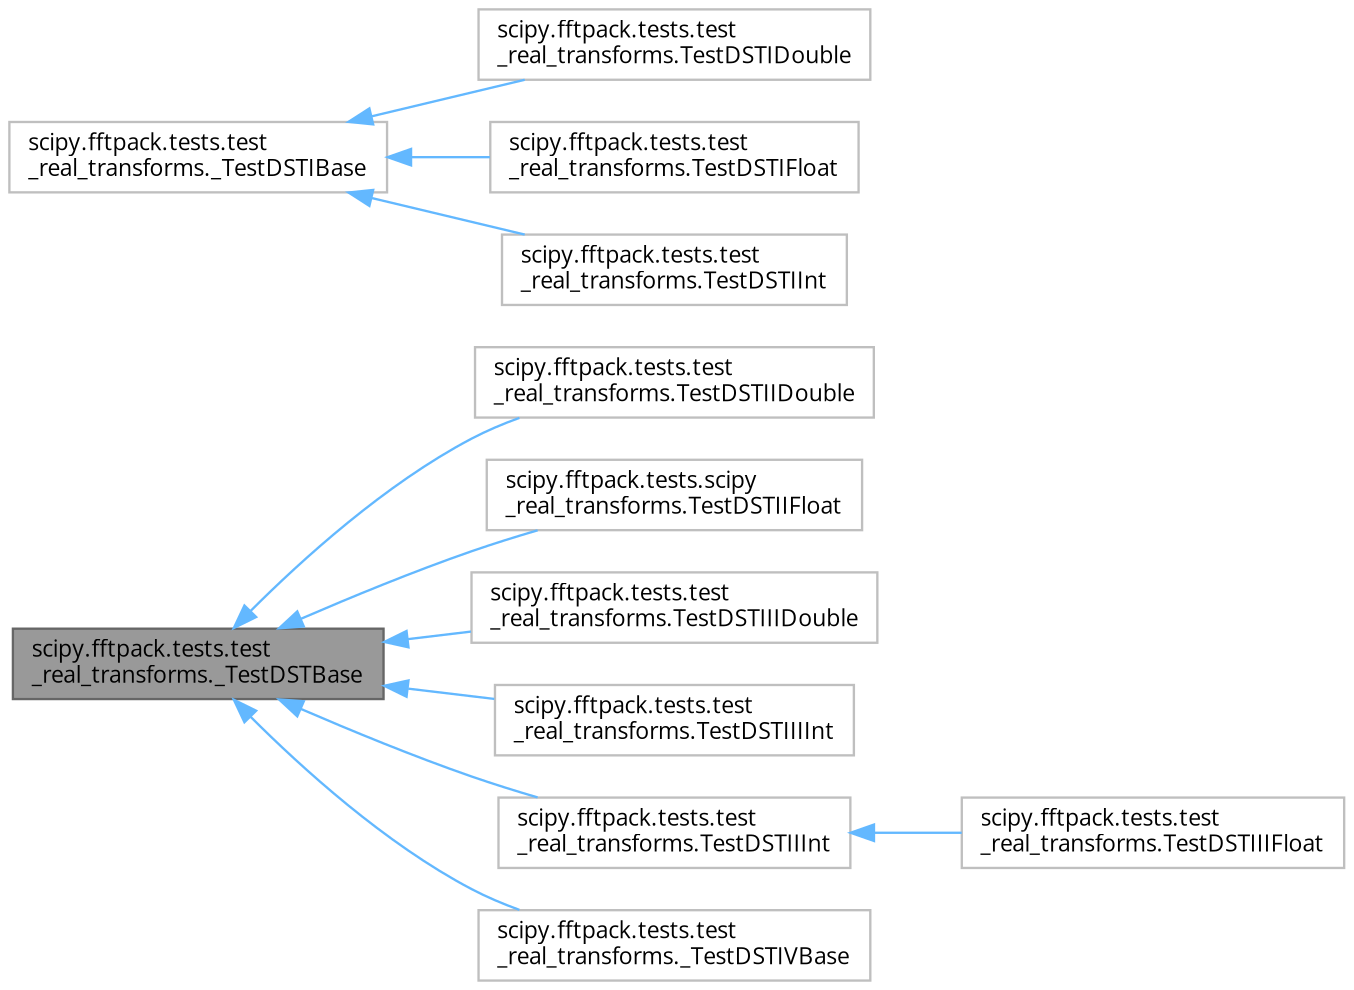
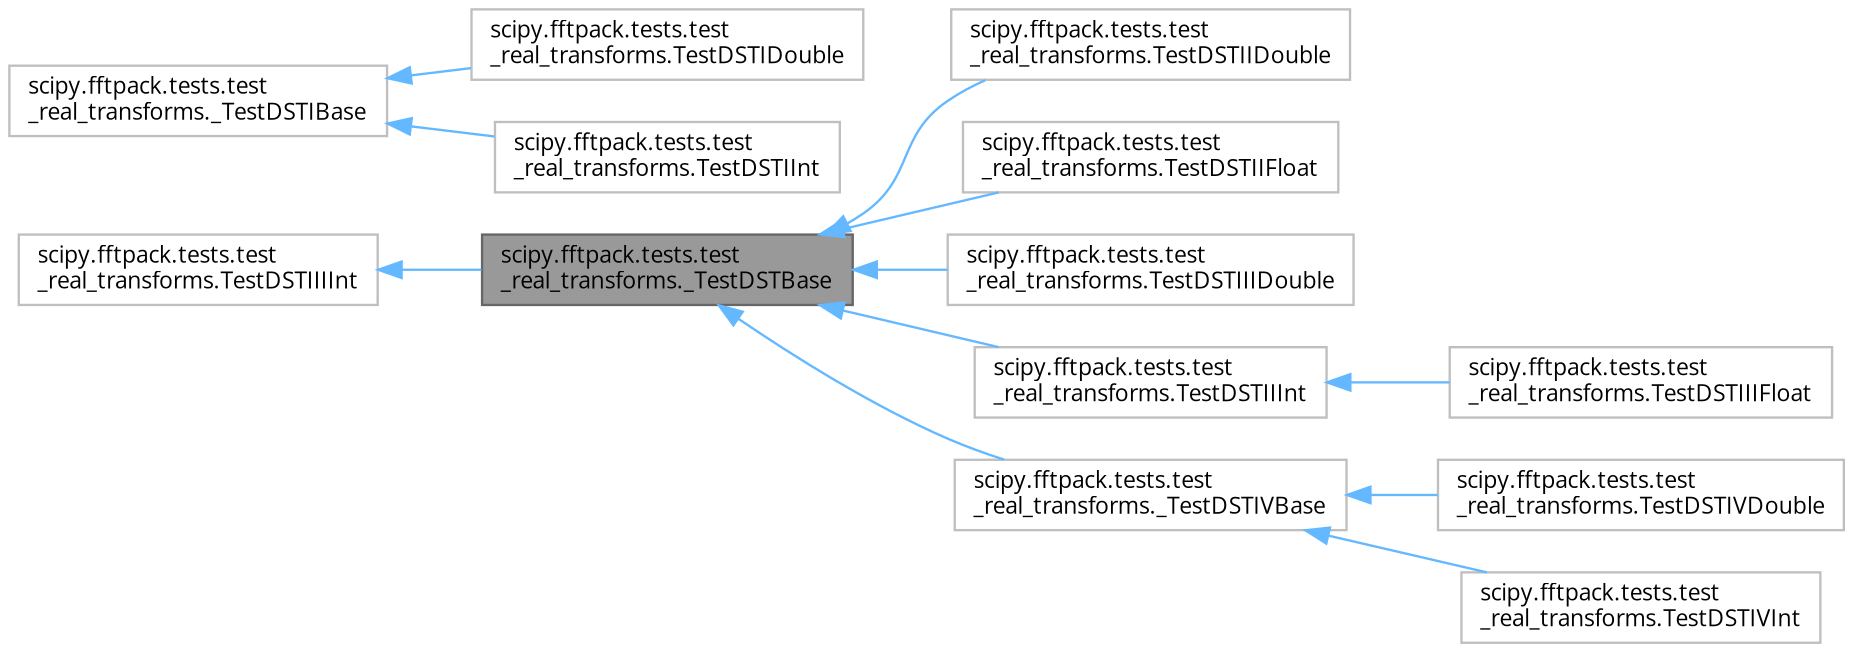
node "scipy.fftpack.tests.test _real_transforms.TestDSTIFloat": removed
node "scipy.fftpack.tests.scipy _real_transforms.TestDSTIIFloat": label "scipy.fftpack.tests.scipy _real_transforms.TestDSTIIFloat" -> "scipy.fftpack.tests.test _real_transforms.TestDSTIIFloat"
node "scipy.fftpack.tests.test _real_transforms.TestDSTIVDouble": added
node "scipy.fftpack.tests.test _real_transforms.TestDSTIVInt": added
edge "scipy.fftpack.tests.test _real_transforms.TestDSTIIIInt" -> "scipy.fftpack.tests.test _real_transforms._TestDSTBase": reversed
